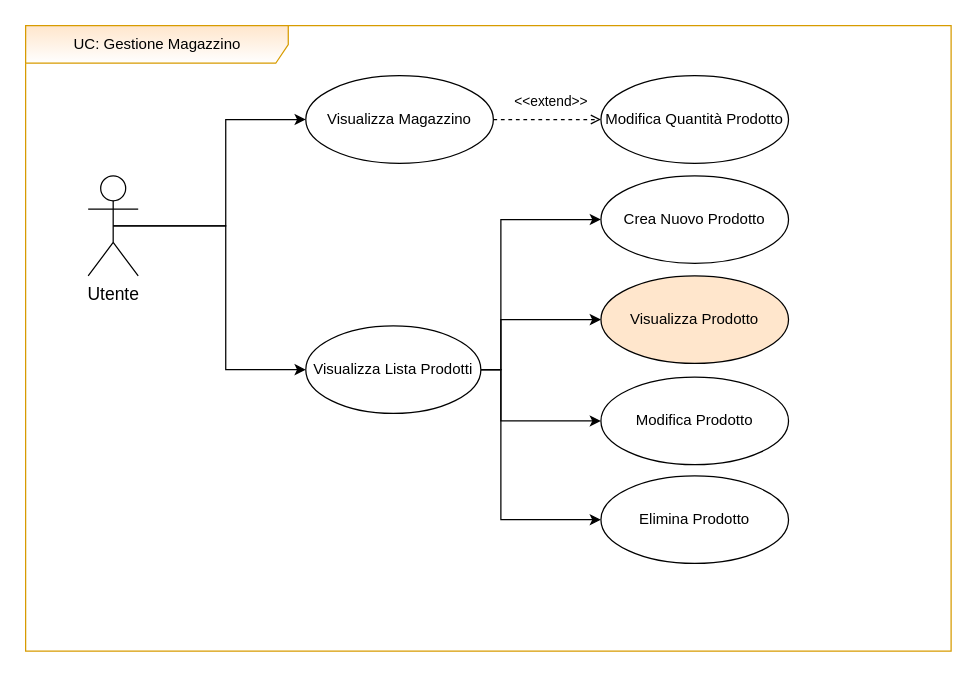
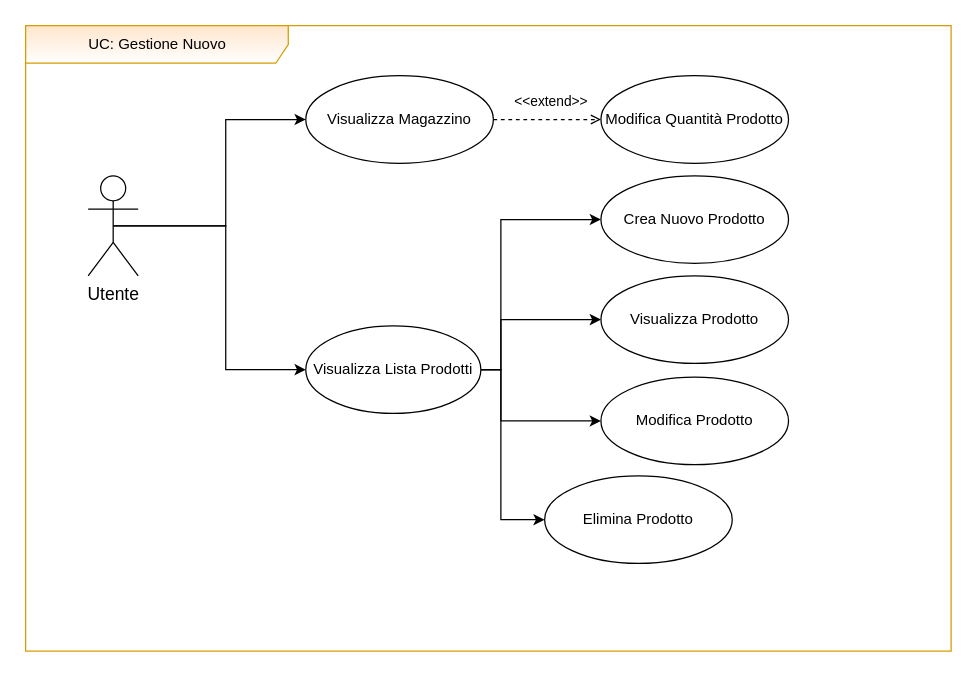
node "UC: Gestione Magazzino": label "UC: Gestione Magazzino" -> "UC: Gestione Nuovo"
node "Visualizza Prodotto": fillcolor #ffe6cc -> #ffffff
node "Elimina Prodotto": moved (694, 519) -> (638, 519)
